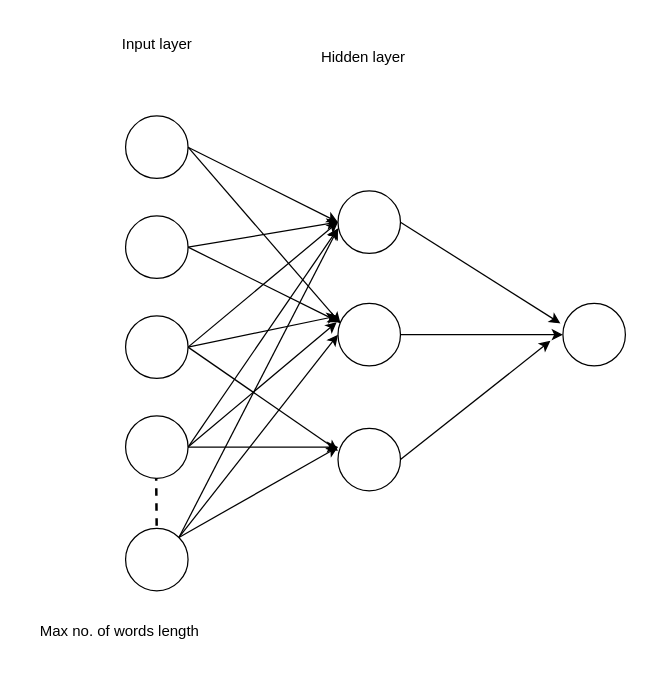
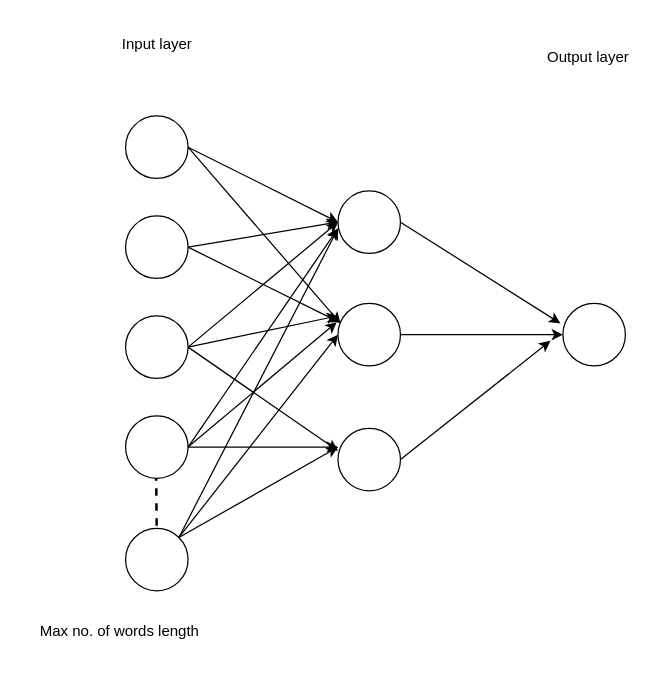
node "Hidden layer": removed
node "Output layer": added
